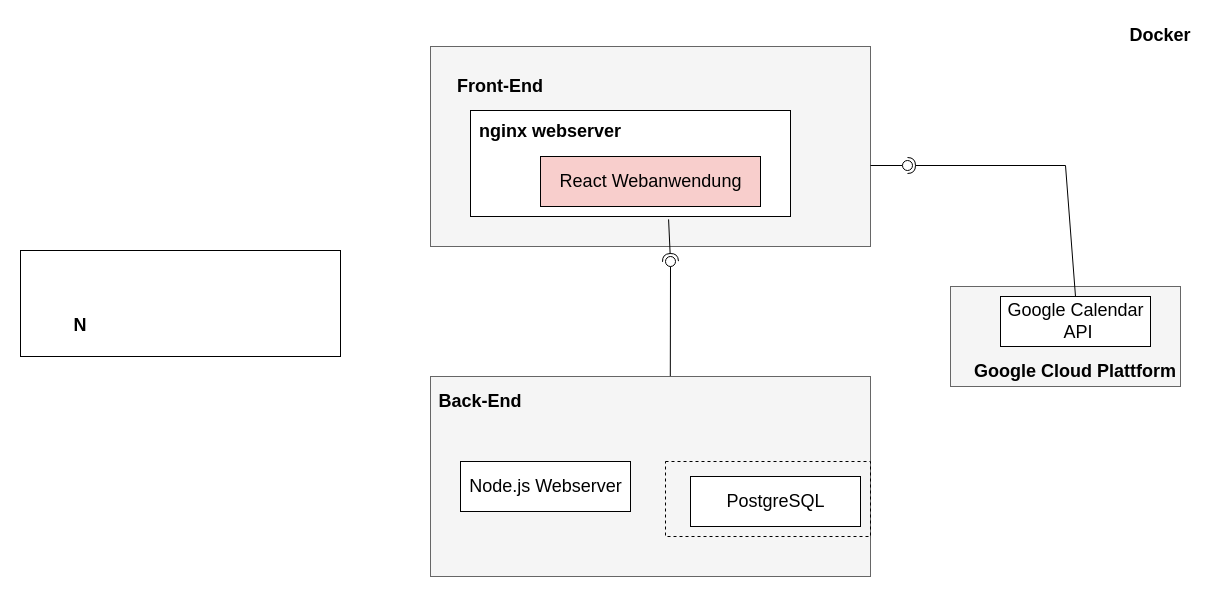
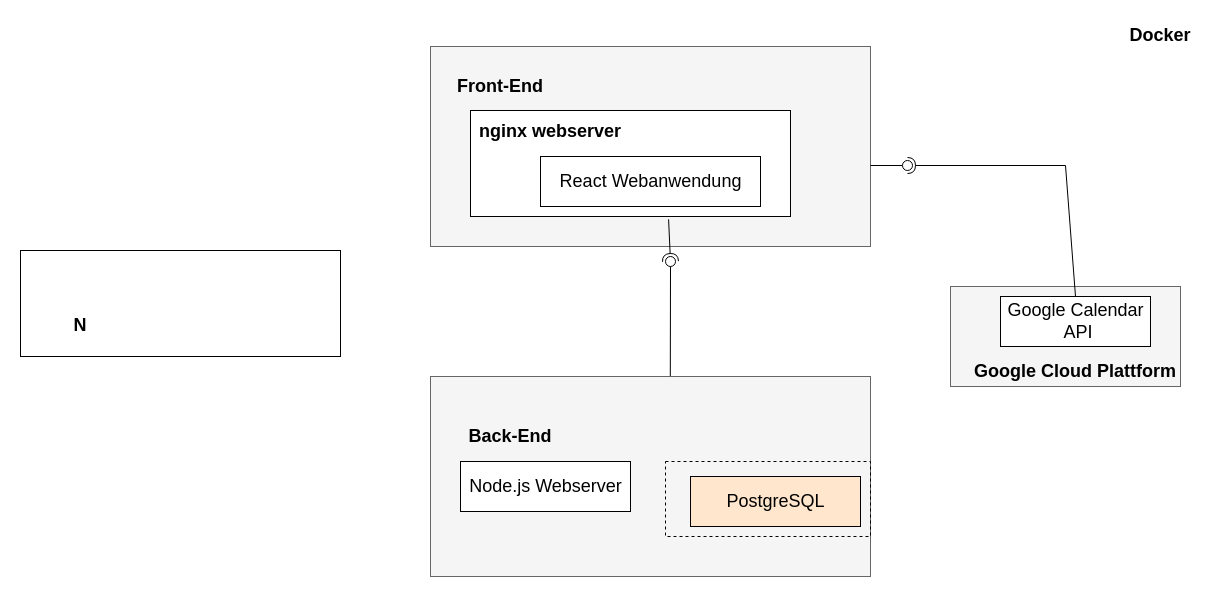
node "React Webanwendung": fillcolor #f8cecc -> #ffffff
node "Back-End": moved (481, 400) -> (511, 435)
node "PostgreSQL": fillcolor #ffffff -> #ffe6cc
